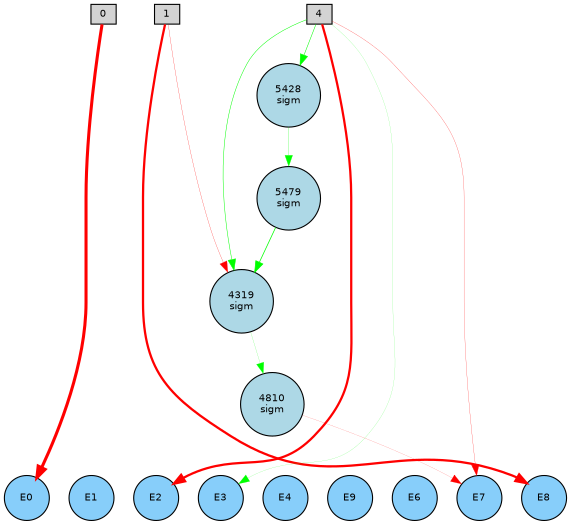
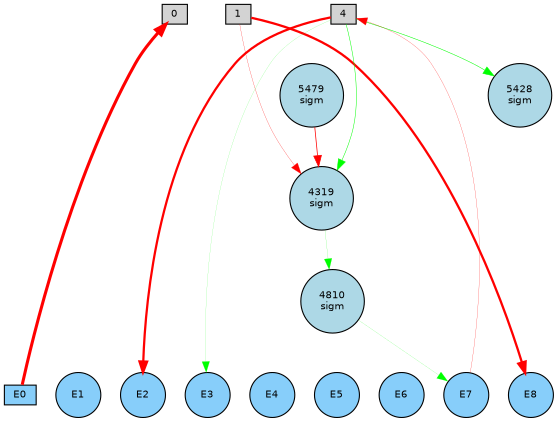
edge "5428 sigm" -> "5479 sigm": removed
edge "4" -> "E7": reversed
edge "5479 sigm" -> "4319 sigm": color green -> red
edge "0" -> "E0": reversed
edge "4810 sigm" -> "E7": color red -> green
node "E0": shape circle -> box
node "E9": label "E9" -> "E5"
